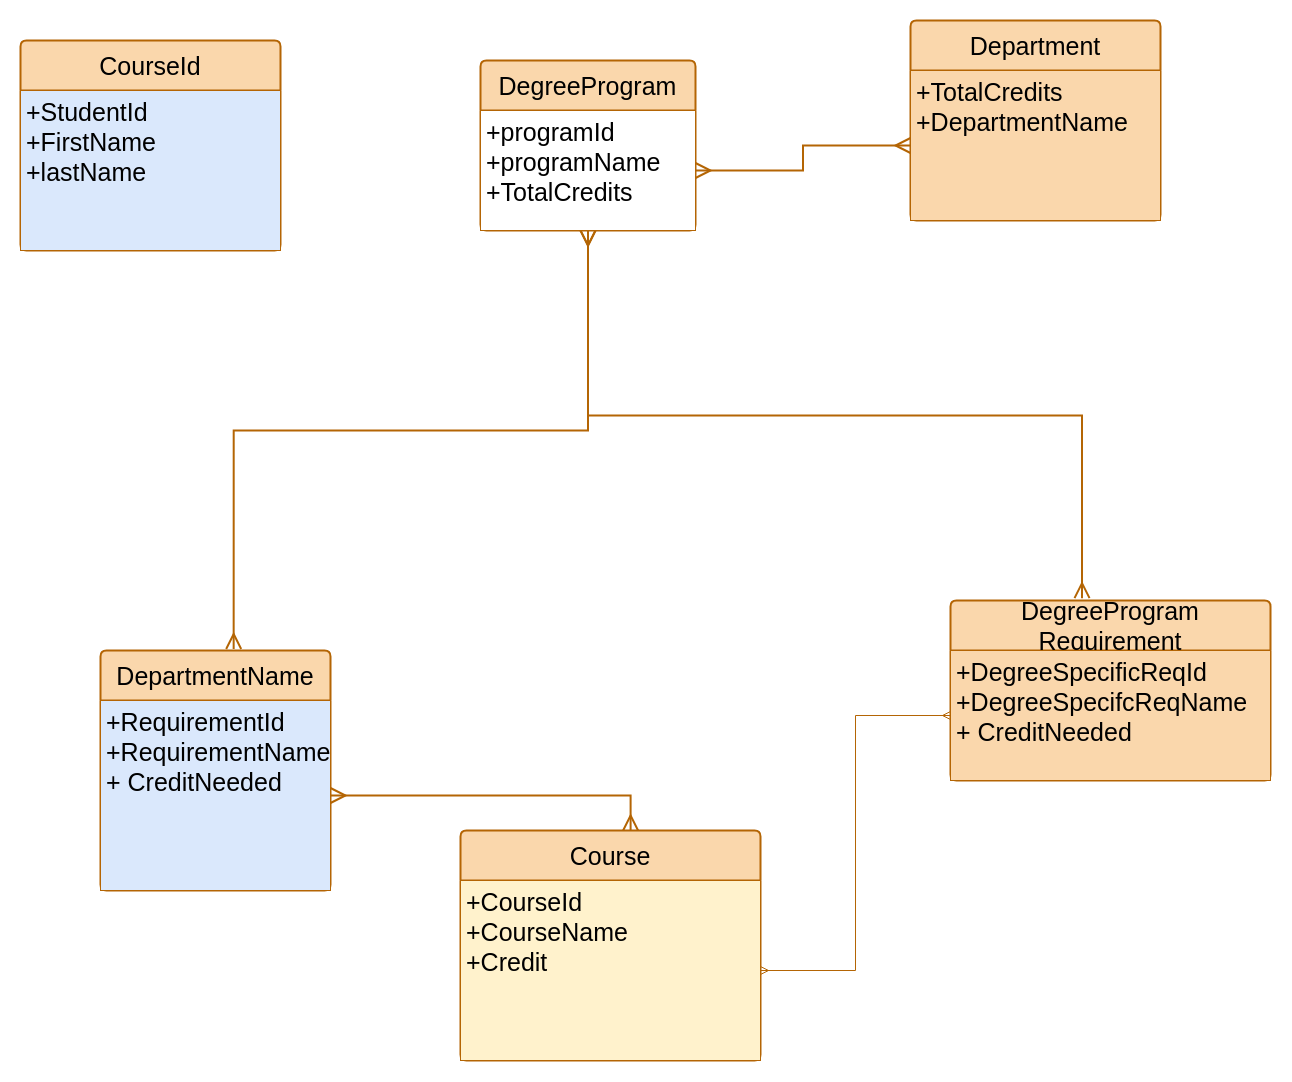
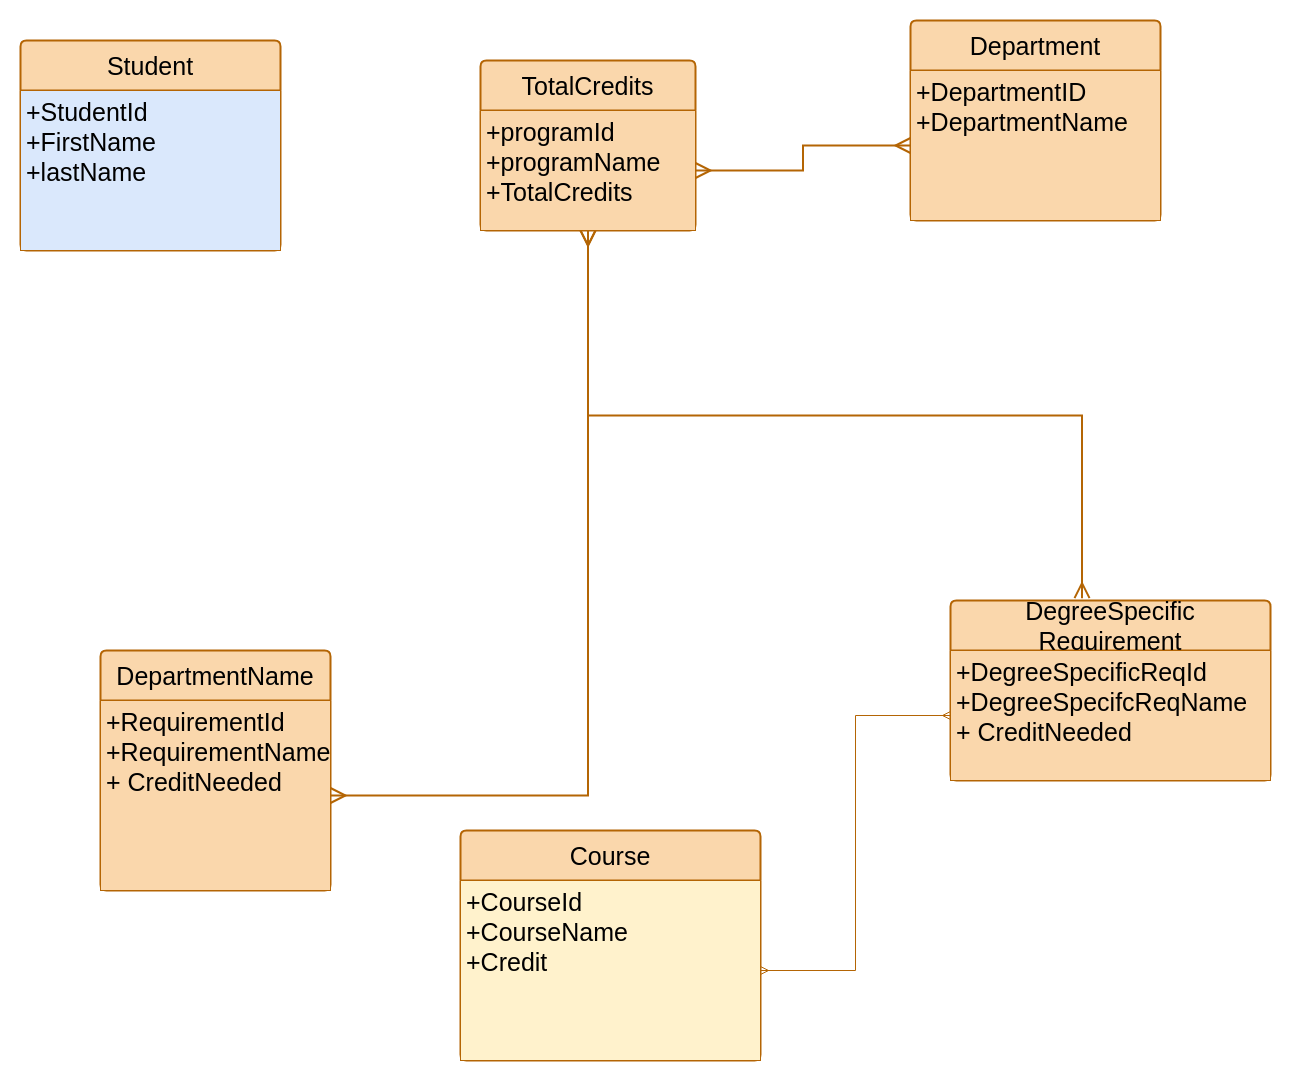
node "CourseId": label "CourseId" -> "Student"
node "DegreeProgram": label "DegreeProgram" -> "TotalCredits"
node "+TotalCredits +DepartmentName": label "+TotalCredits +DepartmentName" -> "+DepartmentID +DepartmentName"
node "+programId +programName +TotalCredits": fillcolor #ffffff -> #fad7ac
edge "+programId +programName +TotalCredits" -- "DepartmentName": removed
node "DegreeProgram Requirement": label "DegreeProgram Requirement" -> "DegreeSpecific Requirement"
node "+RequirementId +RequirementName + CreditNeeded": fillcolor #dae8fc -> #fad7ac
edge "+RequirementId +RequirementName + CreditNeeded" -- "Course": now "+RequirementId +RequirementName + CreditNeeded" -- "+programId +programName +TotalCredits"
